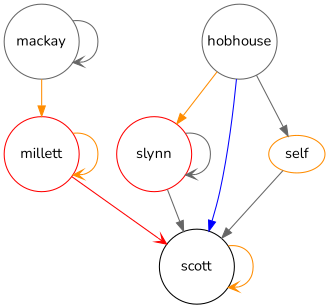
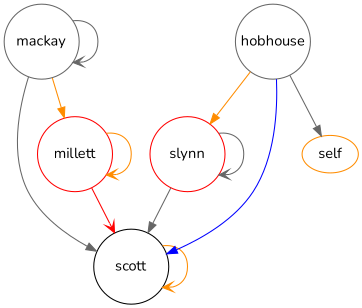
edge "self" -> "scott": now "mackay" -> "scott"
